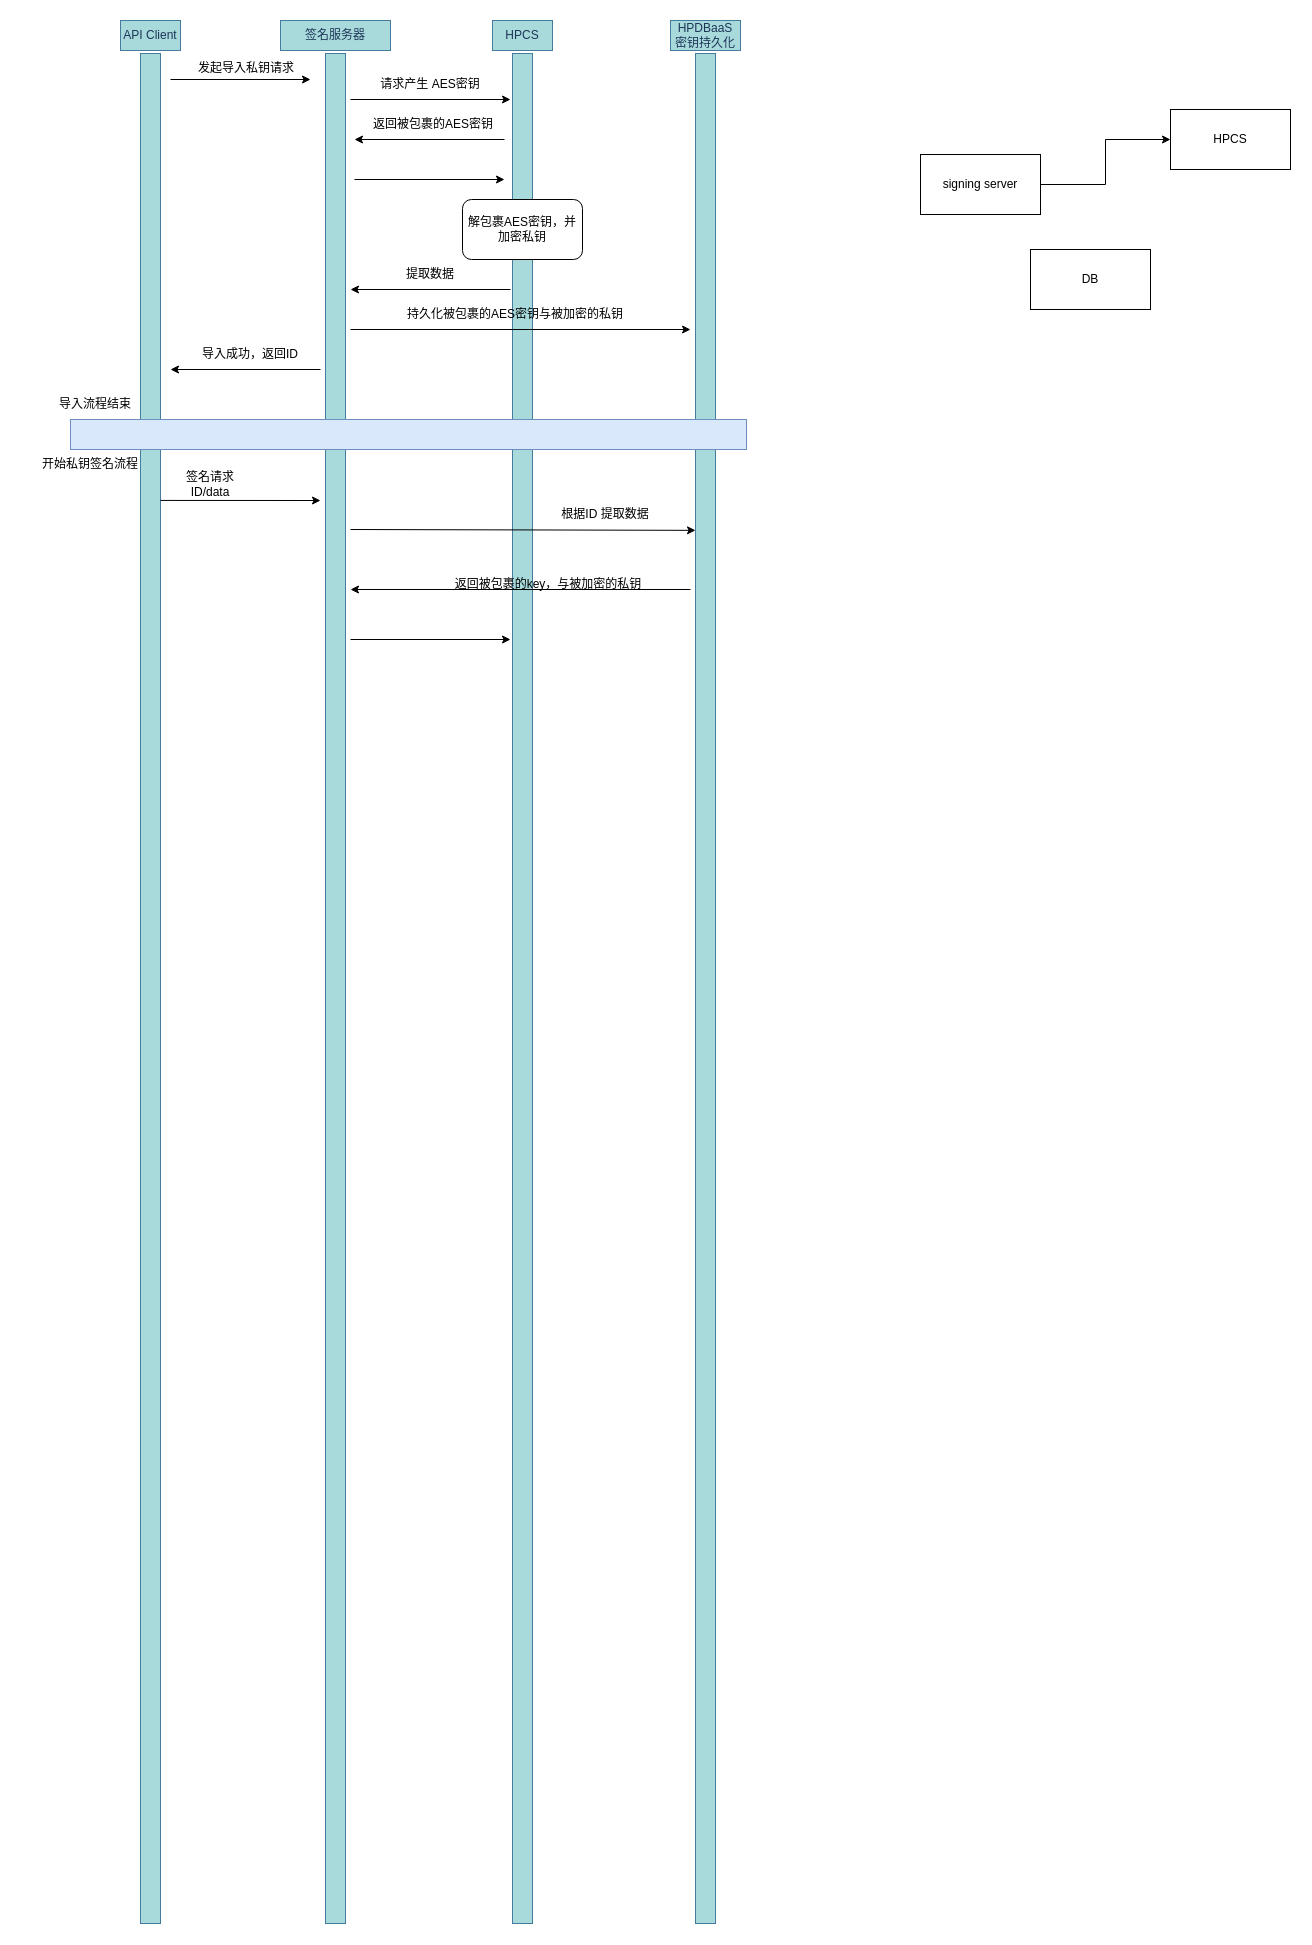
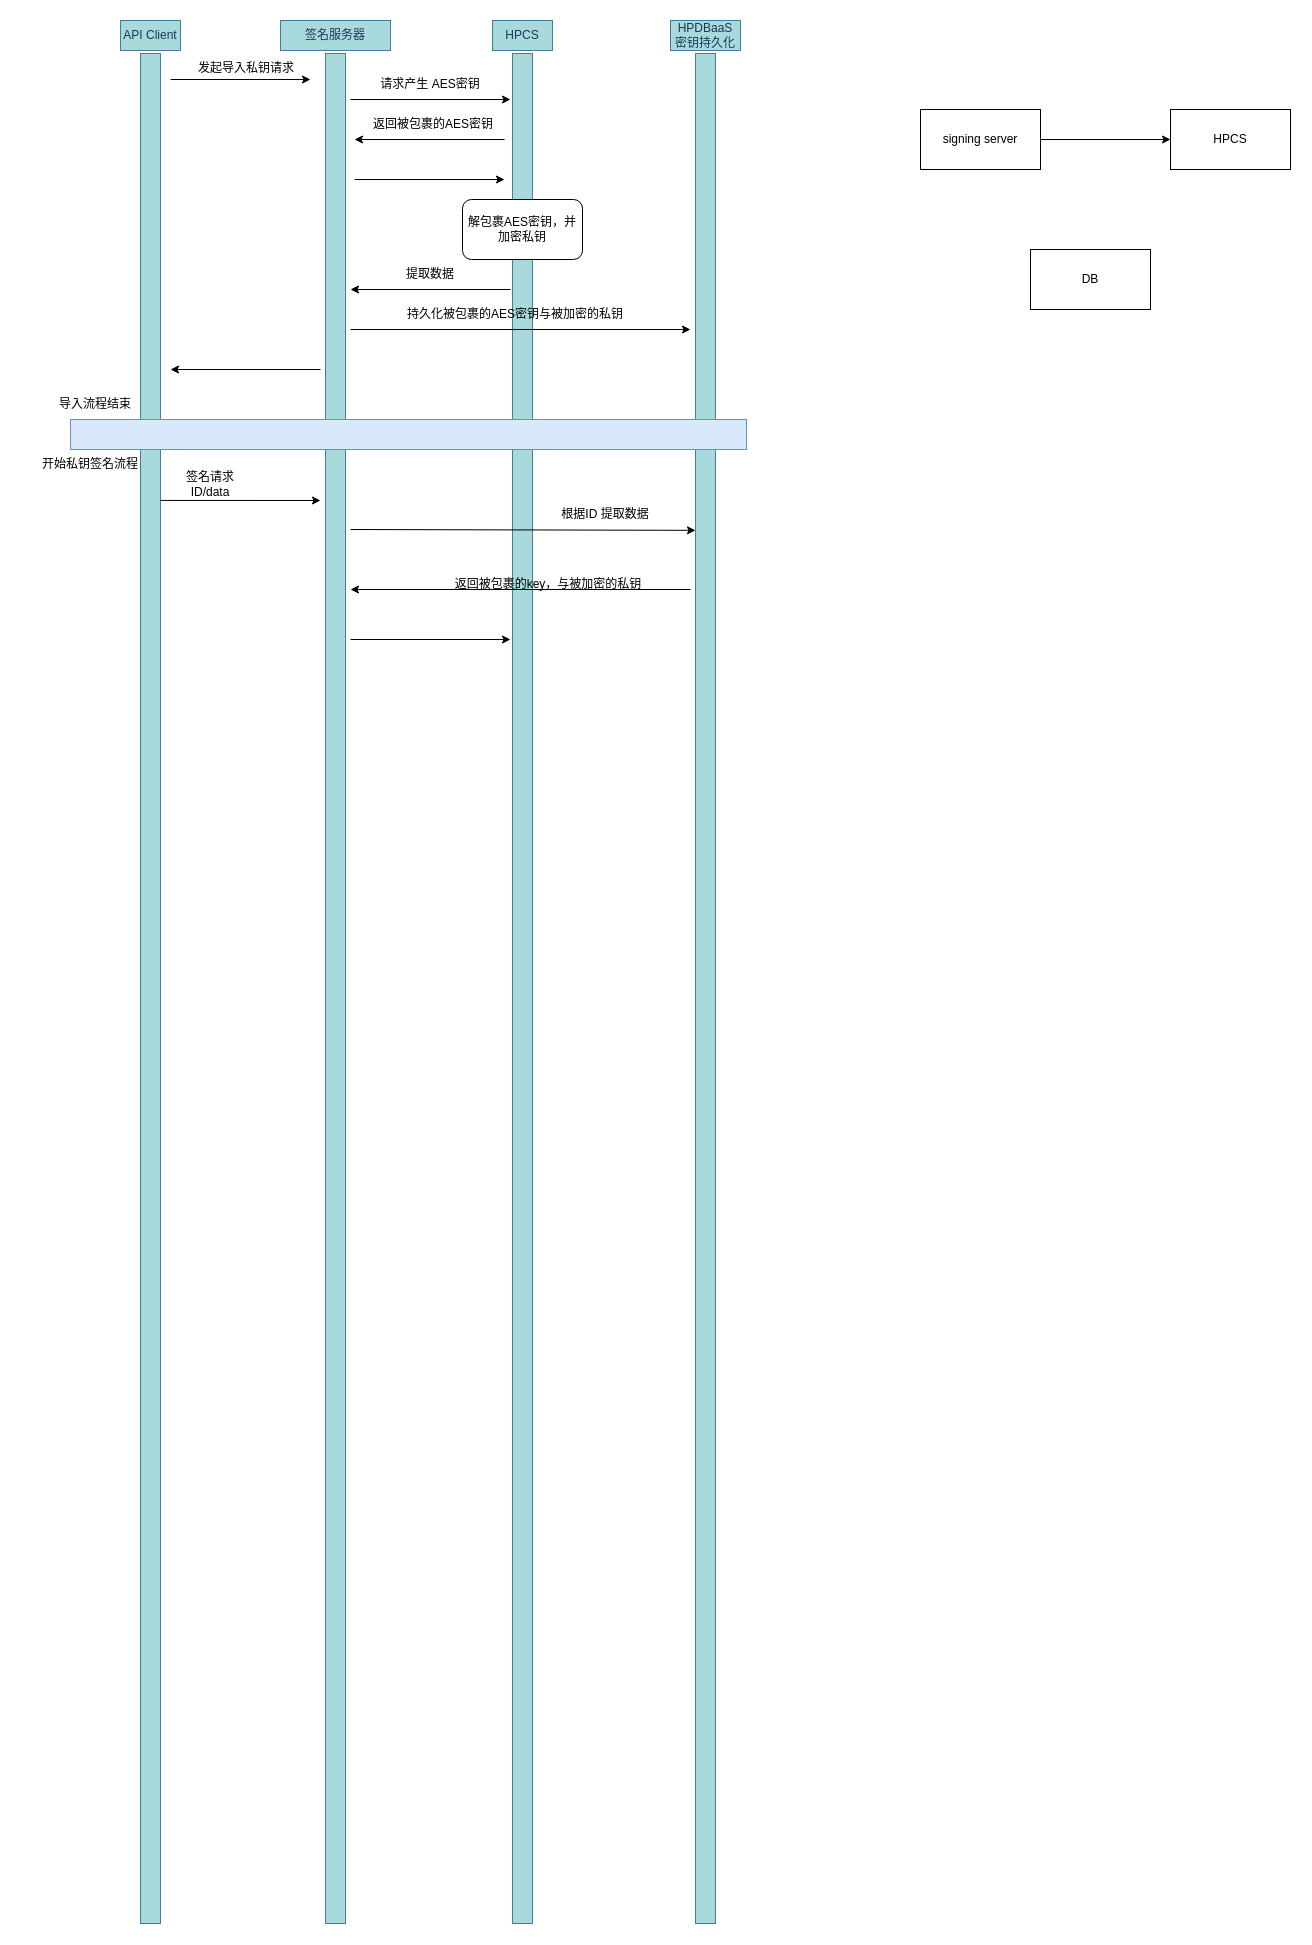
node "signing server": moved (981, 185) -> (981, 140)
node "导入成功，返回ID": removed
